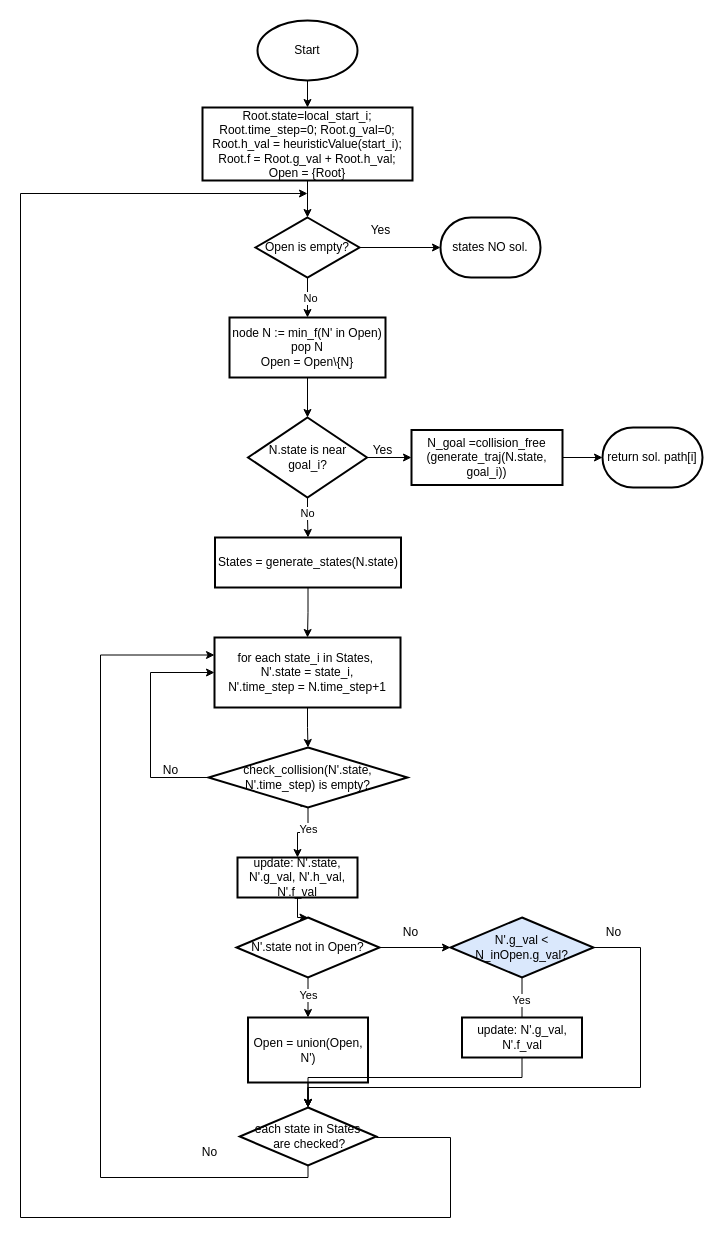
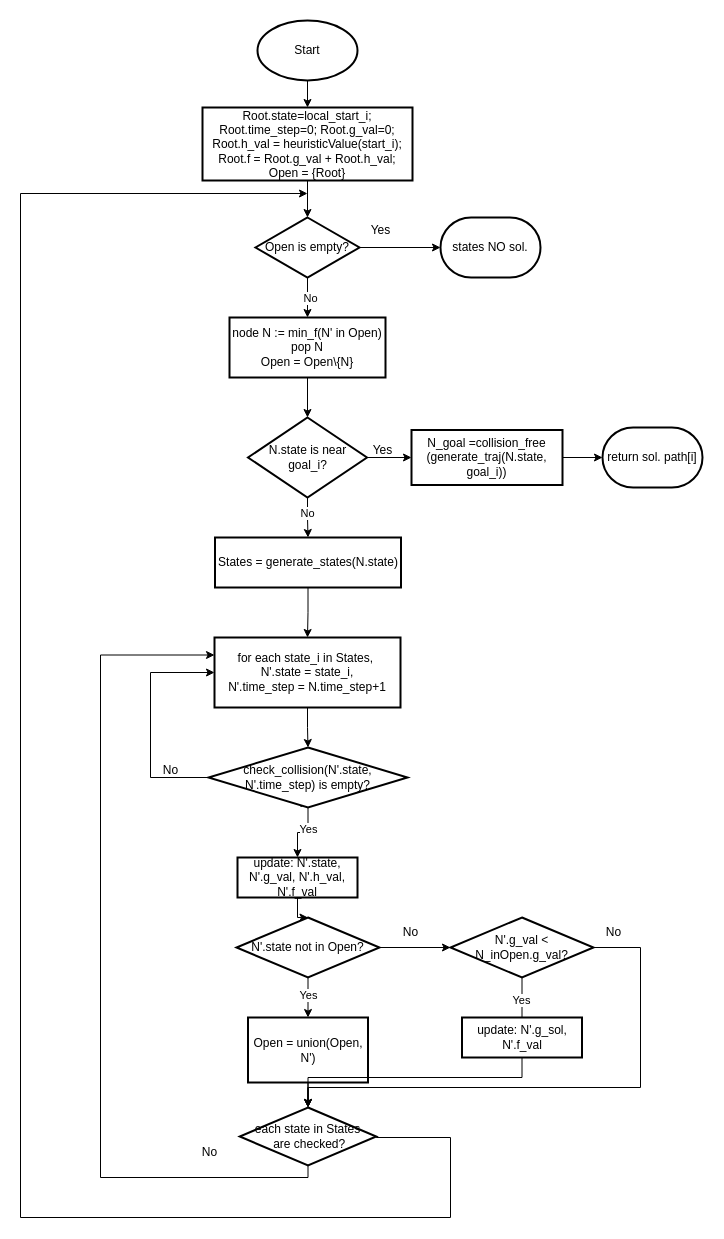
node "N'.g_val < N_inOpen.g_val?": fillcolor #dae8fc -> #ffffff
node "update: N'.g_val, N'.f_val": label "update: N'.g_val, N'.f_val" -> "update: N'.g_sol, N'.f_val"
